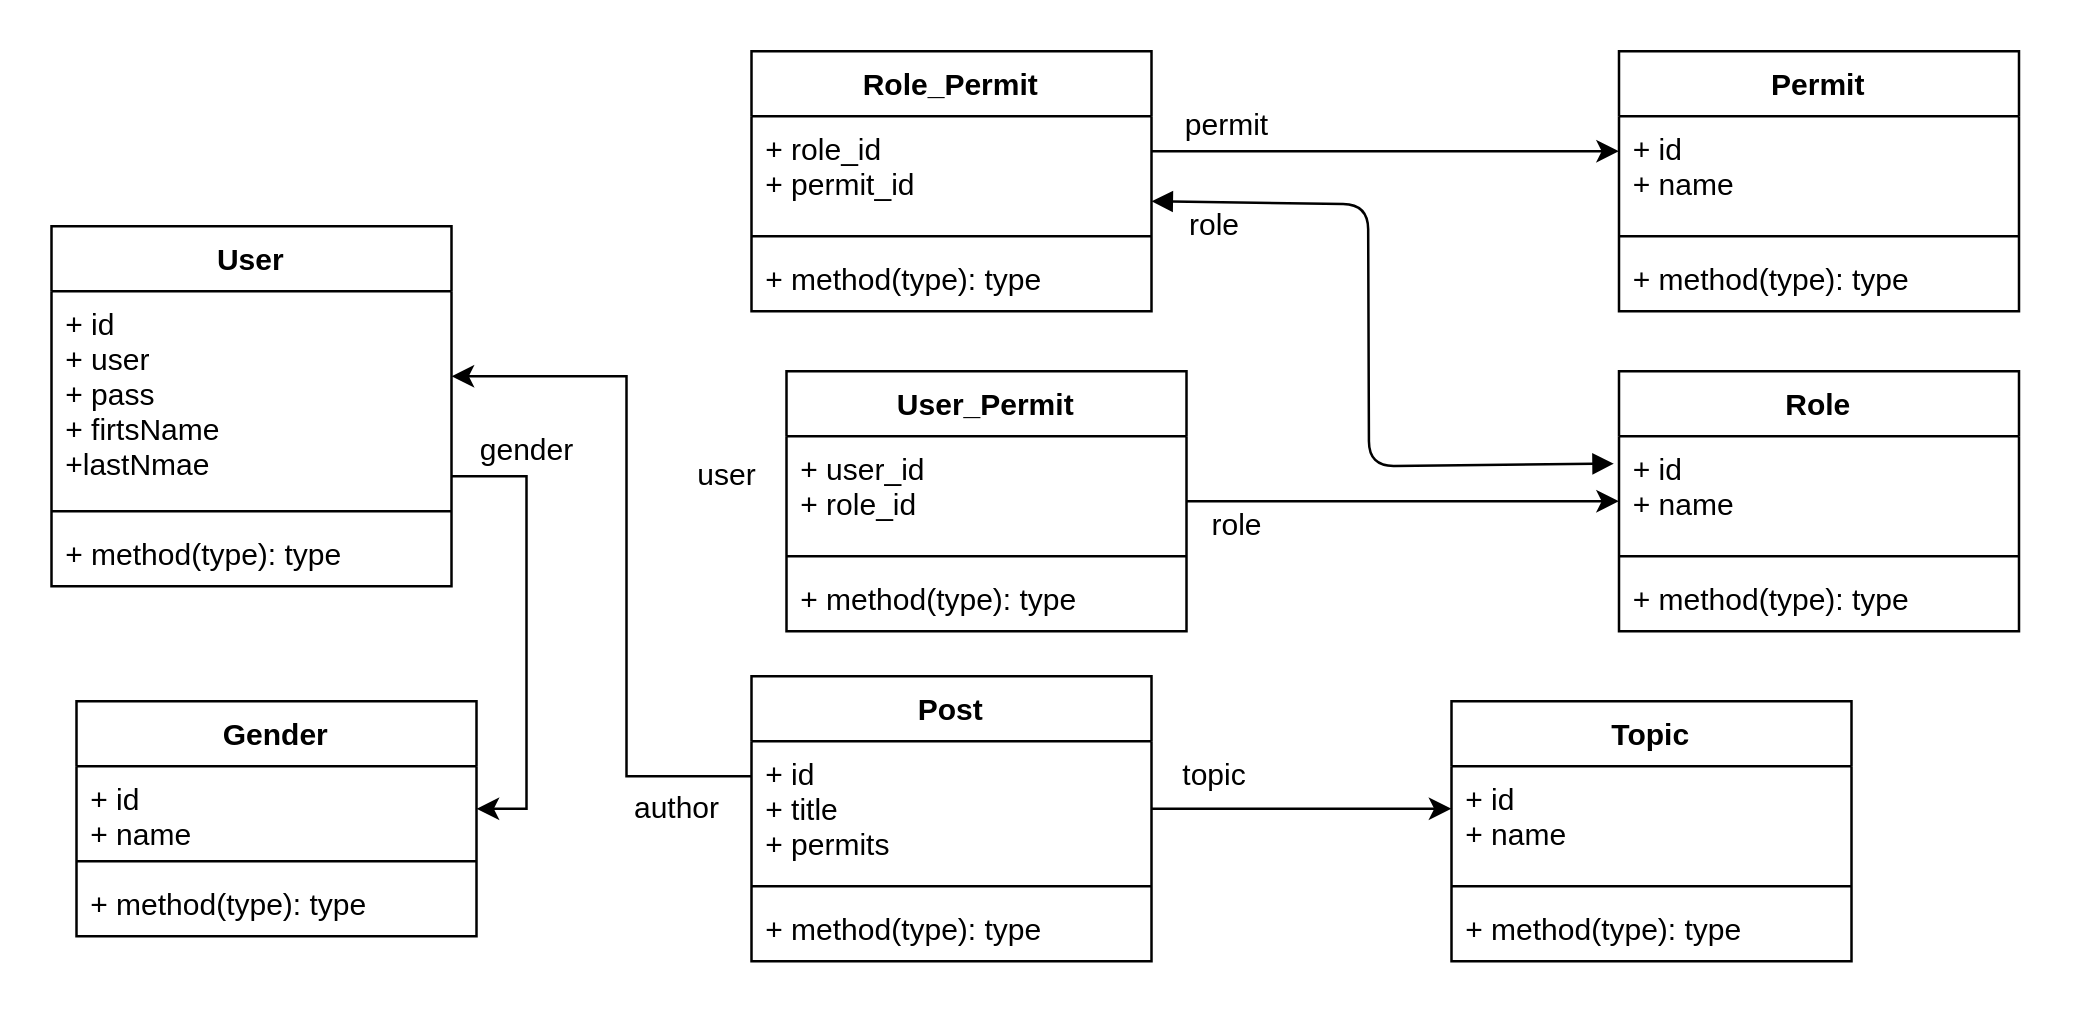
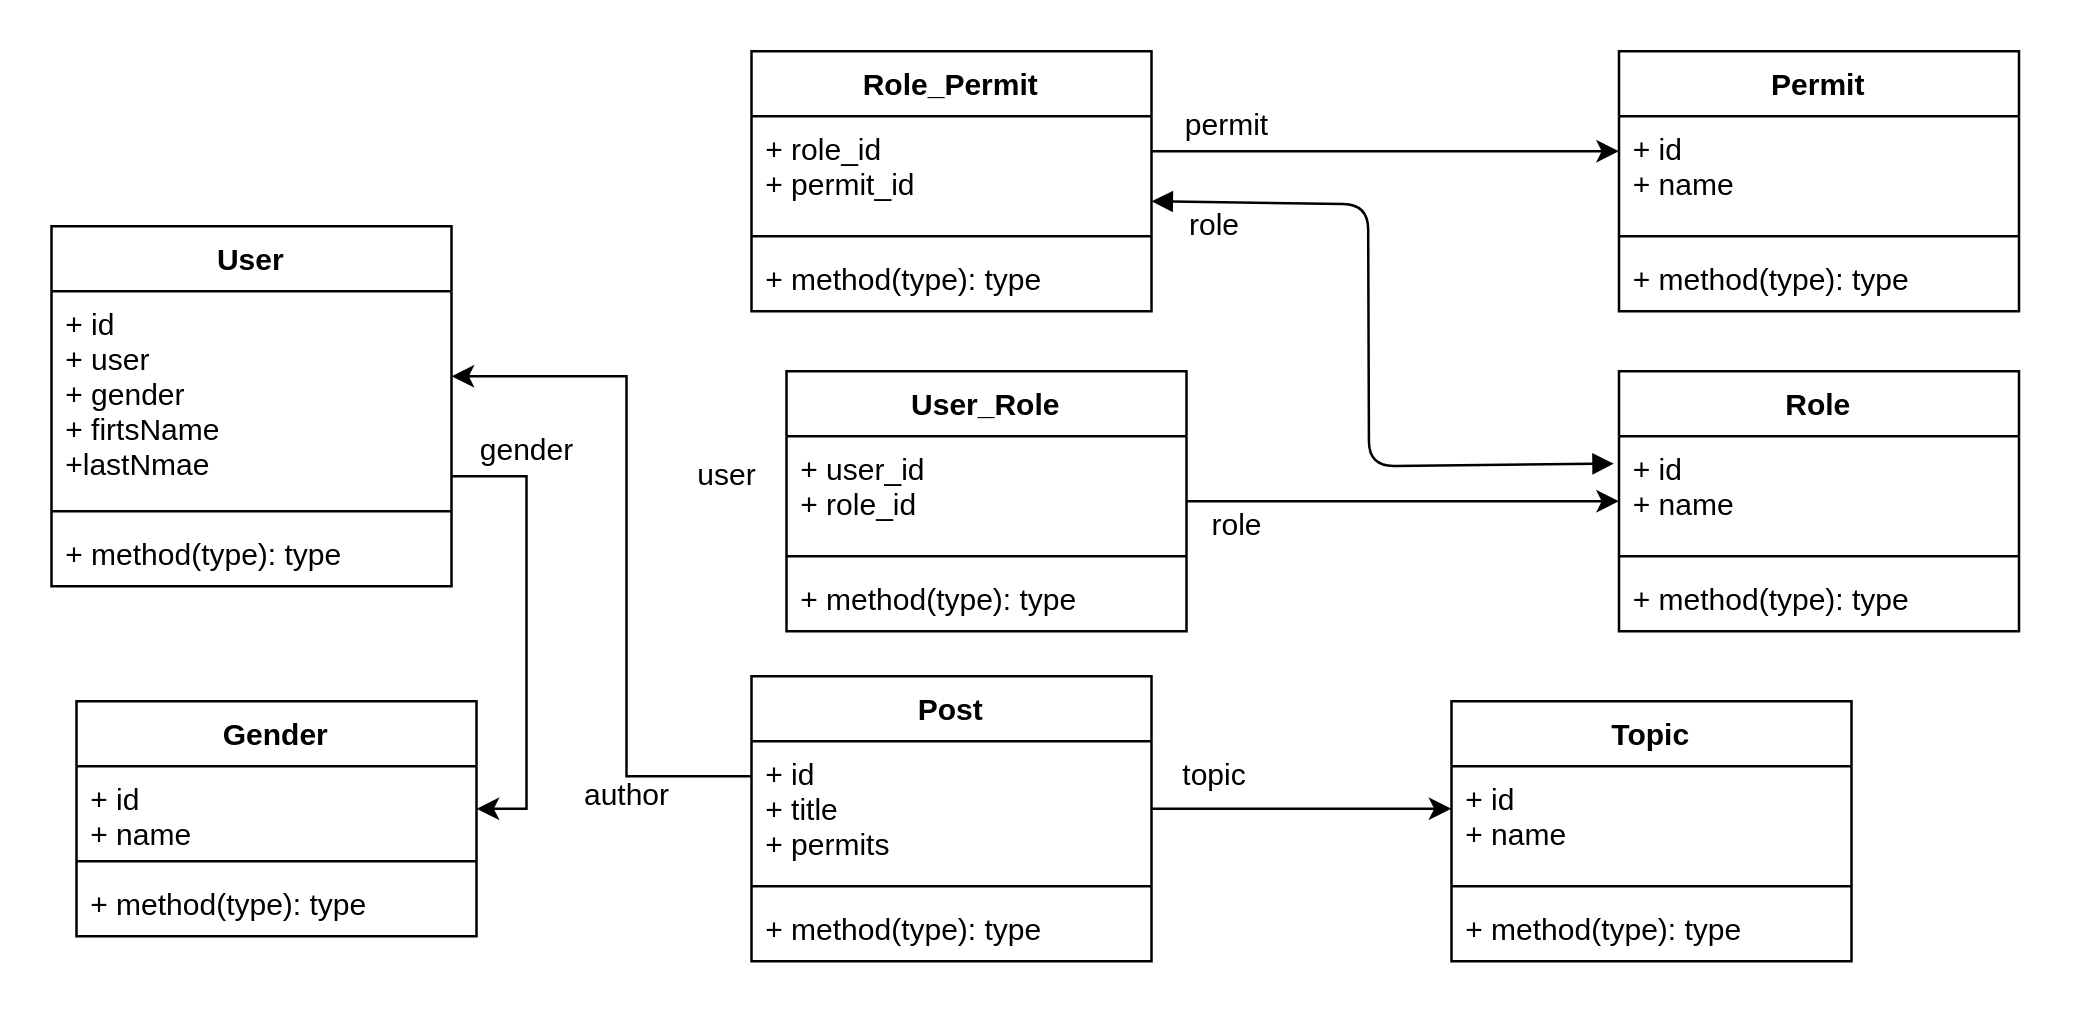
node "+ id + user + pass + firtsName +lastNmae": label "+ id + user + pass + firtsName +lastNmae" -> "+ id + user + gender + firtsName +lastNmae"
node "User_Permit": label "User_Permit" -> "User_Role"
node "author": moved (676, 809) -> (626, 796)
